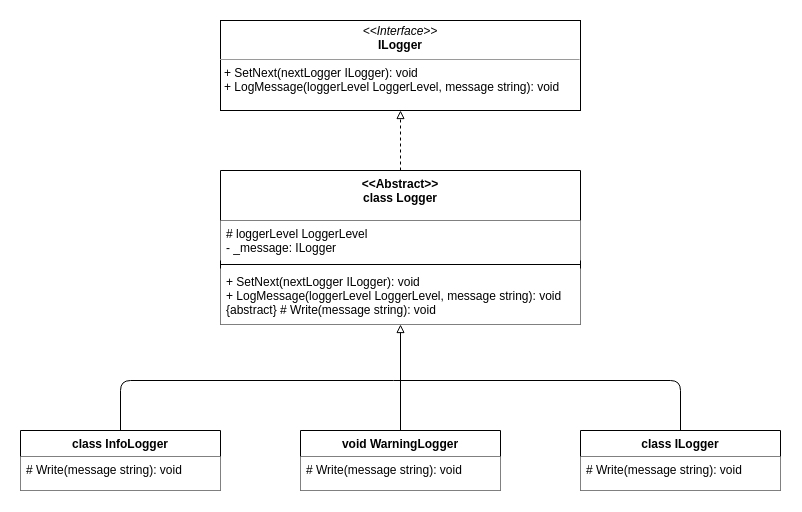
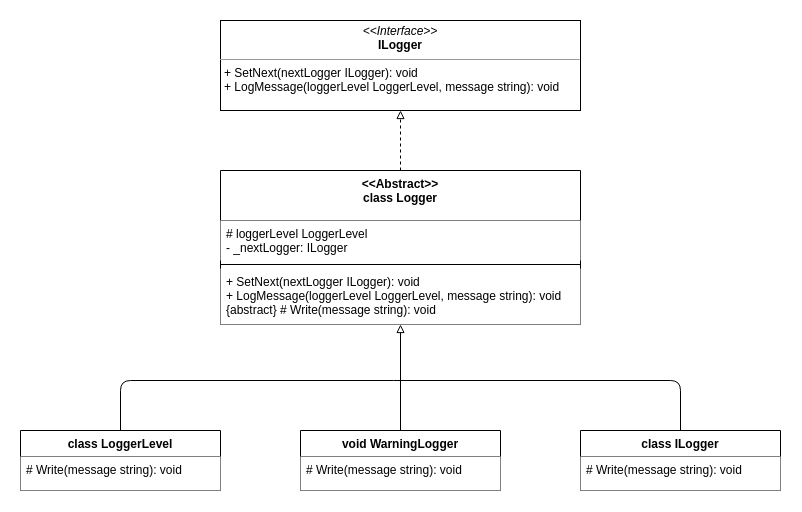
node "# loggerLevel LoggerLevel - _message: ILogger": label "# loggerLevel LoggerLevel - _message: ILogger" -> "# loggerLevel LoggerLevel - _nextLogger: ILogger"
node "class InfoLogger": label "class InfoLogger" -> "class LoggerLevel"
